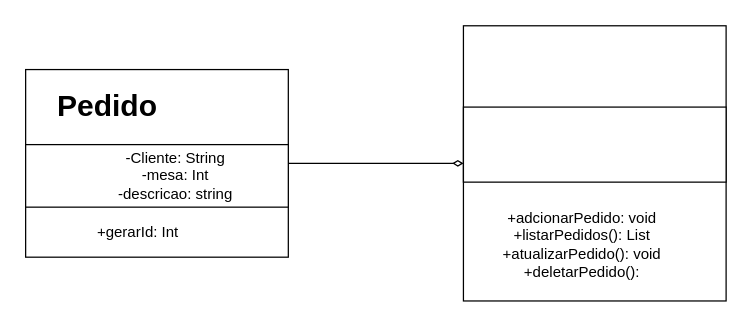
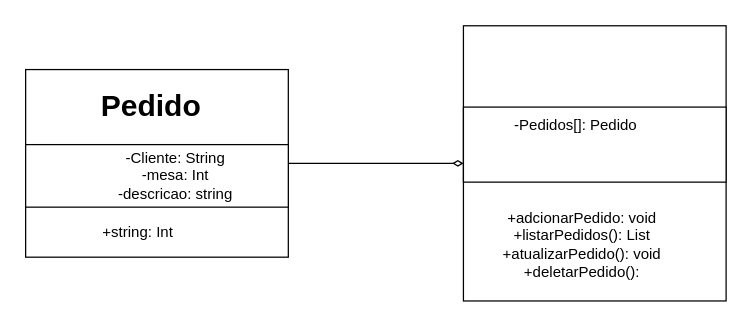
node "Pedido": moved (107, 107) -> (151, 107)
node "-Pedidos[]: Pedido": added
node "+gerarId: Int": label "+gerarId: Int" -> "+string: Int"
